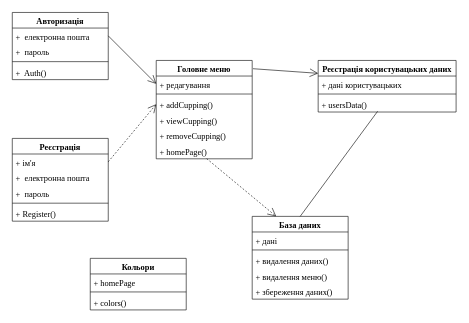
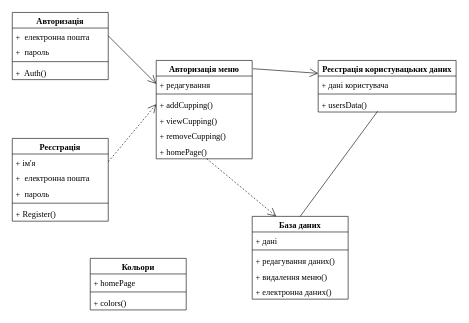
node "Головне меню": label "Головне меню" -> "Авторизація меню"
node "+ дані користувацьких": label "+ дані користувацьких" -> "+ дані користувача"
node "+ видалення даних()": label "+ видалення даних()" -> "+ редагування даних()"
node "+ збереження даних()": label "+ збереження даних()" -> "+ електронна даних()"
